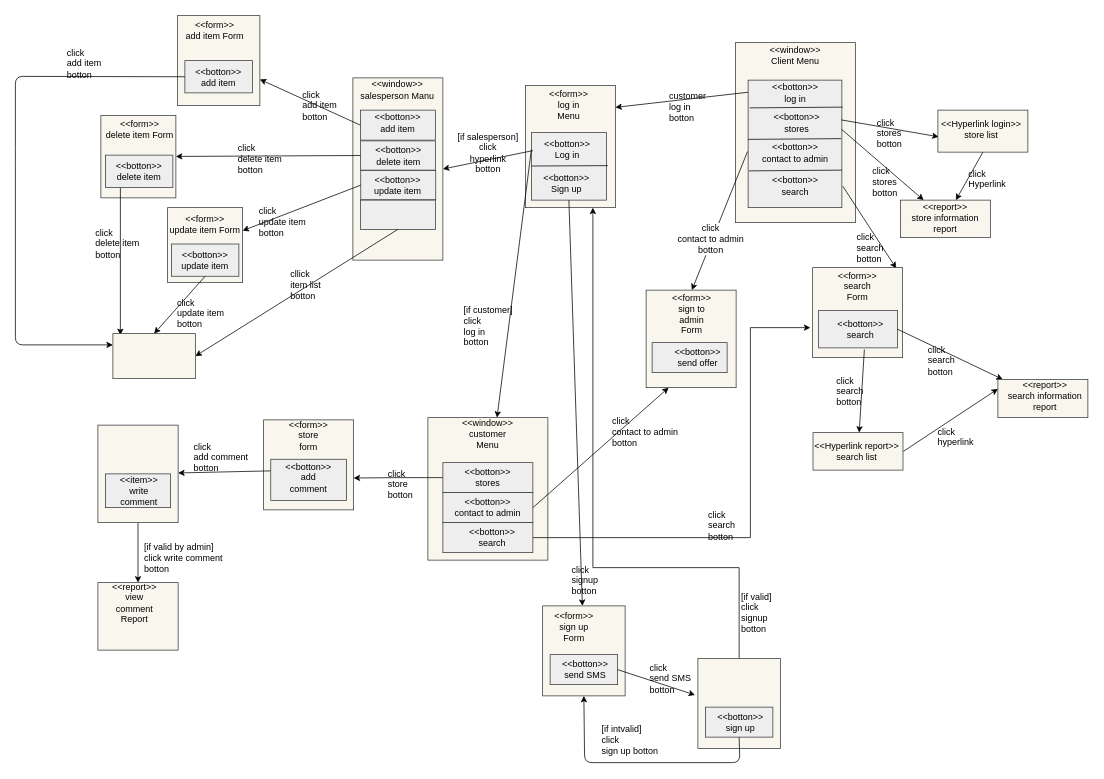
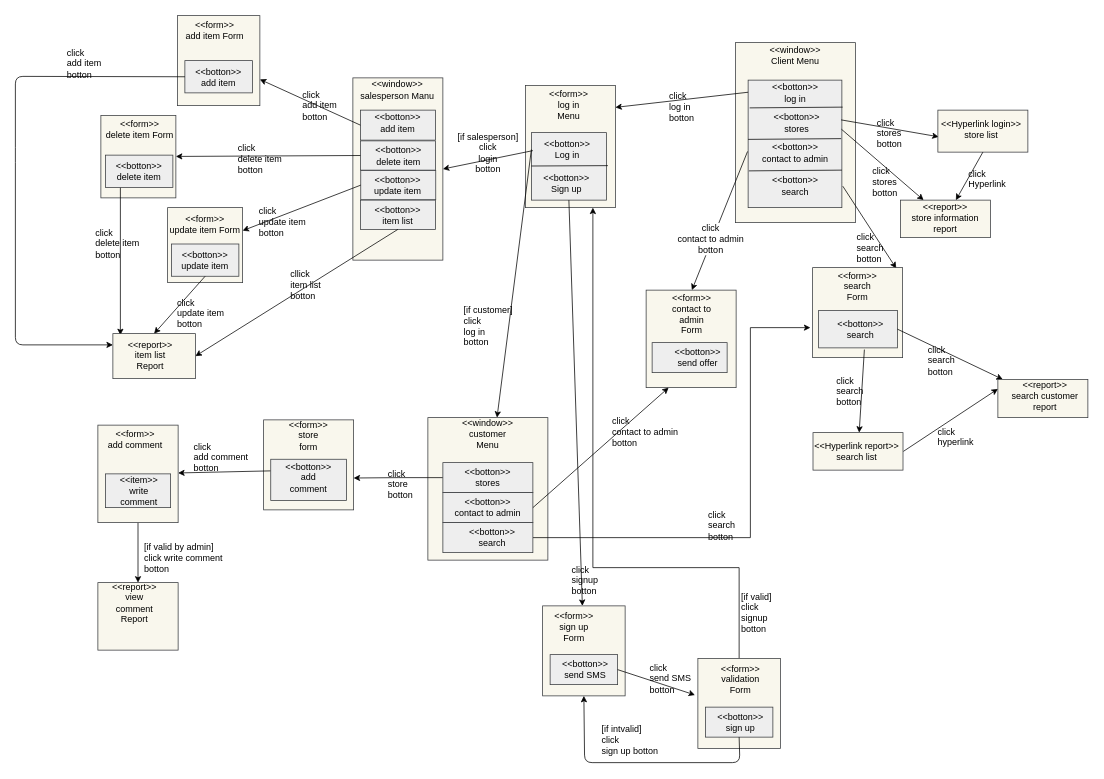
node "customer log in botton": label "customer log in botton" -> "click log in botton"
node "[if salesperson] click hyperlink botton": label "[if salesperson] click hyperlink botton" -> "[if salesperson] click login botton"
node "<<botton>> item list": added
node "<<form>> sign to admin Form": label "<<form>> sign to admin Form" -> "<<form>> contact to admin Form"
node "<<report>> item list Report": added
node "<<report>> search information report": label "<<report>> search information report" -> "<<report>> search customer report"
node "<<form>> add comment": added
node "<<form>> validation Form": added
